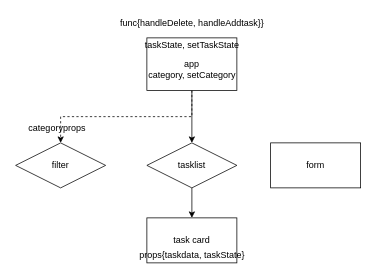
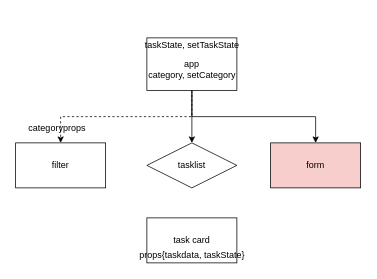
node "func{handleDelete, handleAddtask}}": removed
edge "app" -> "form": added
node "filter": shape diamond -> rectangle
node "form": fillcolor #ffffff -> #f8cecc
edge "tasklist" -> "task card": removed
